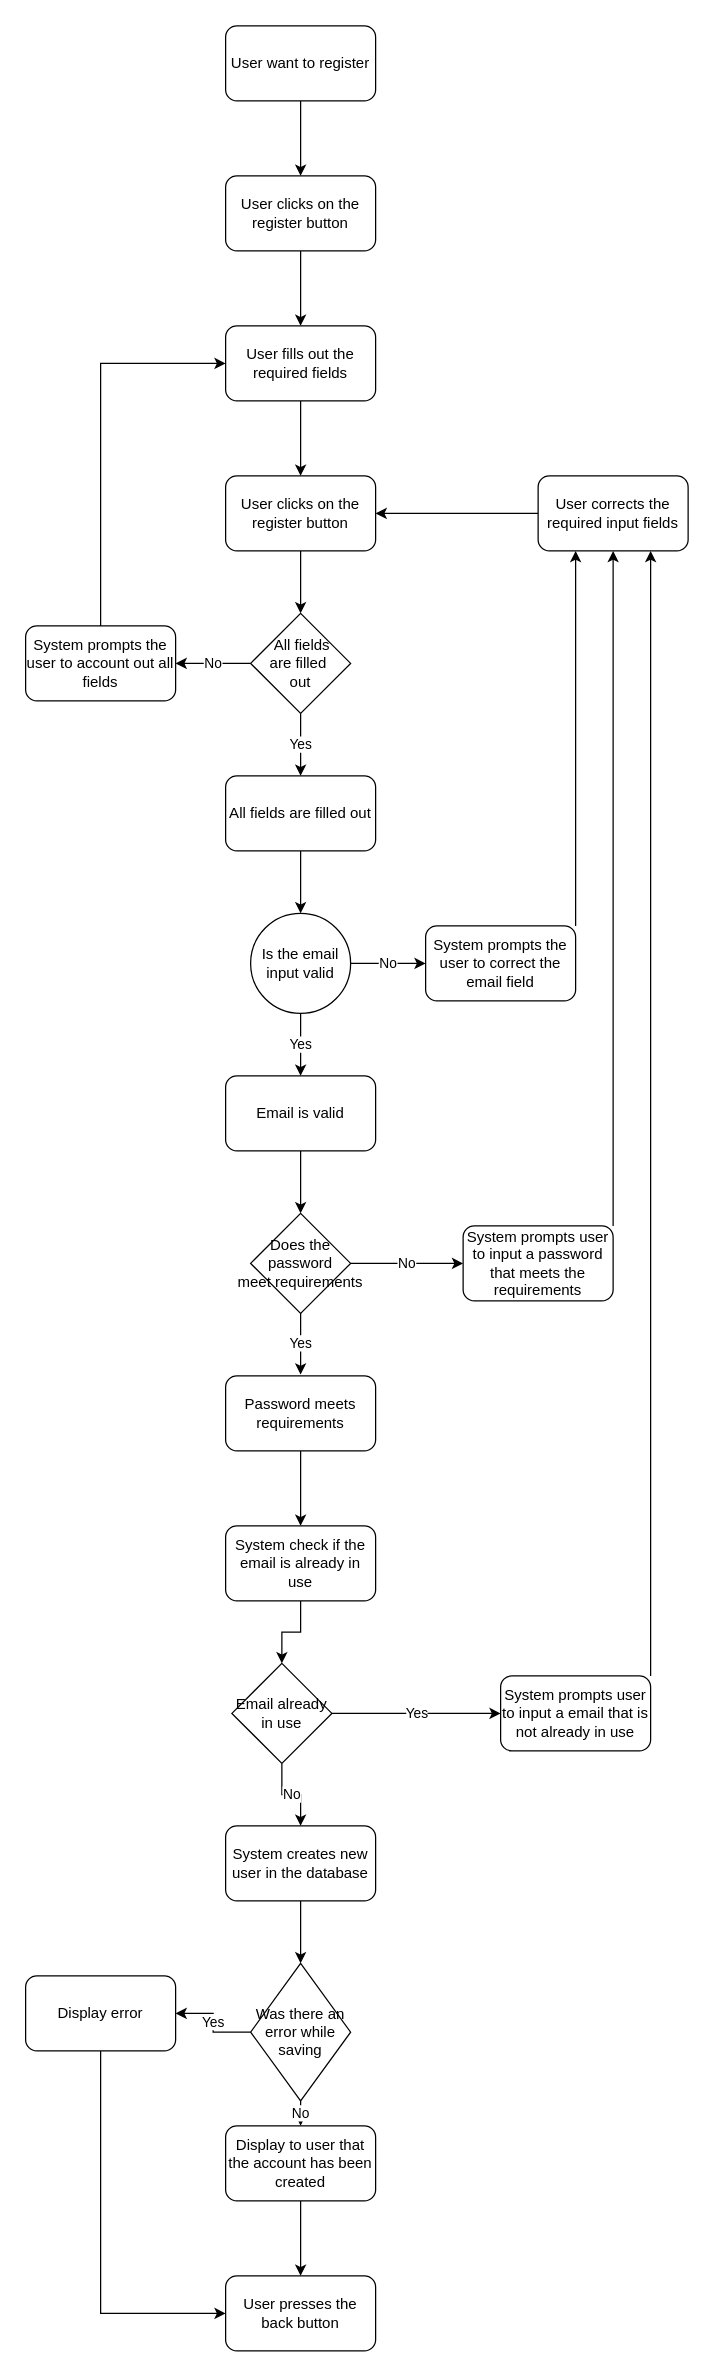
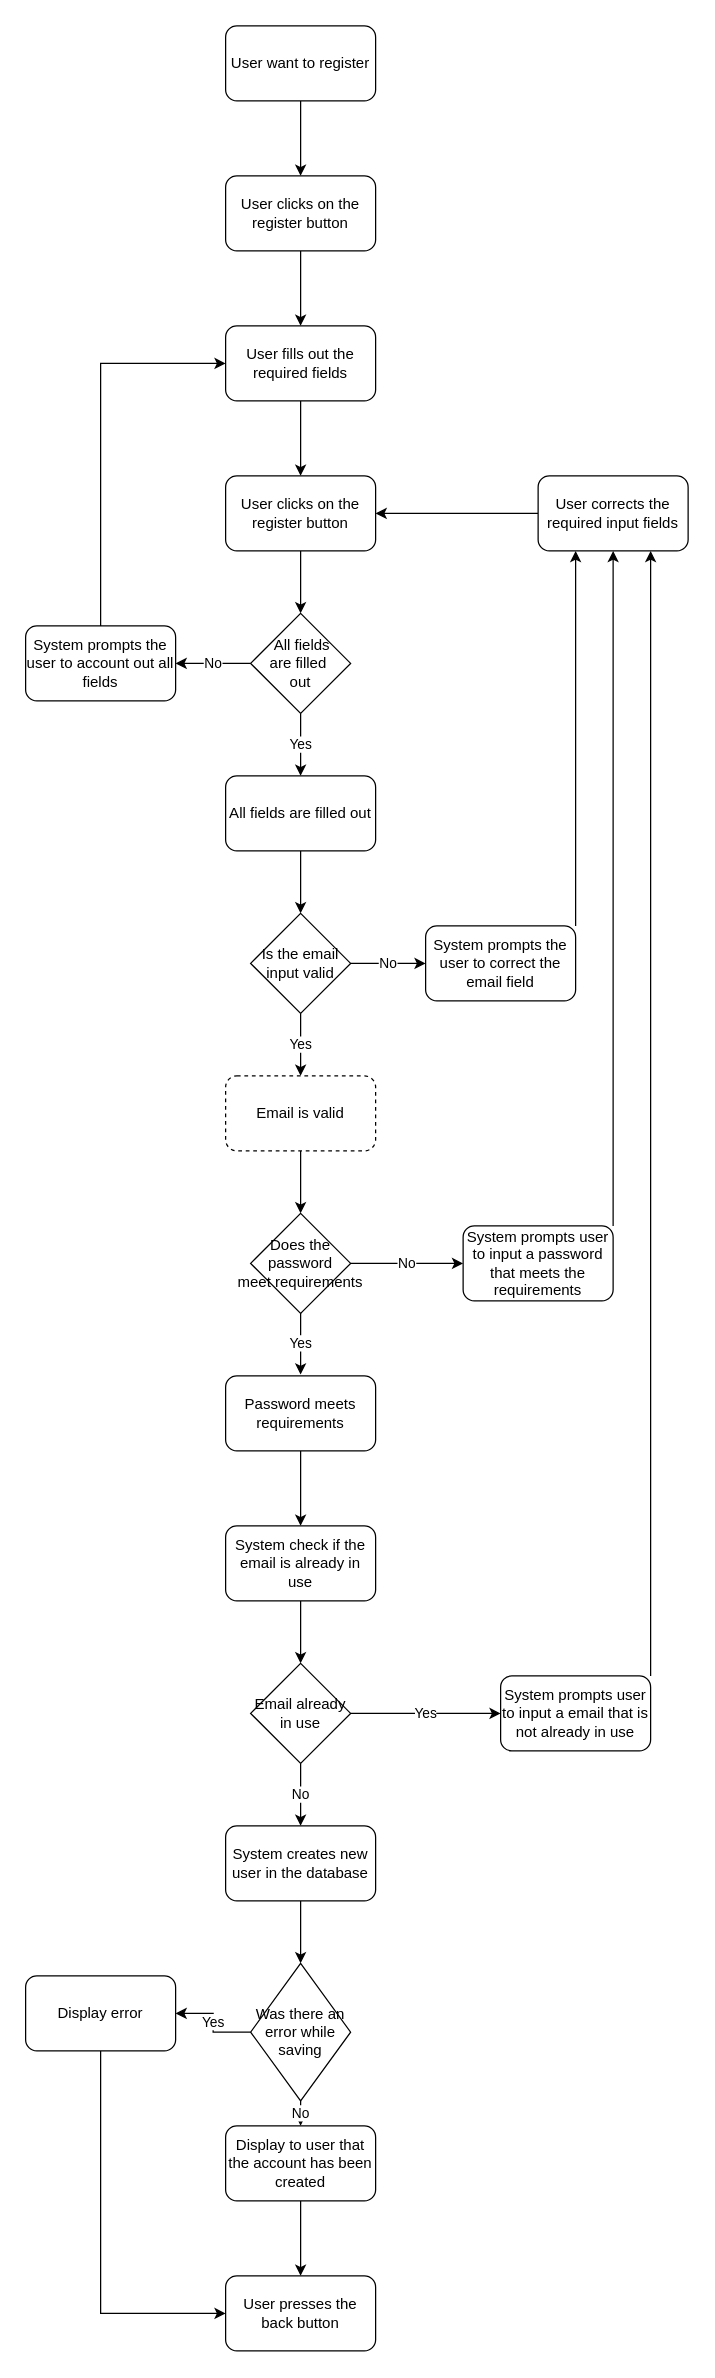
node "Is the email input valid": shape ellipse -> diamond
node "Email is valid": style solid -> dashed
node "Email already in use": moved (282, 1713) -> (301, 1713)
